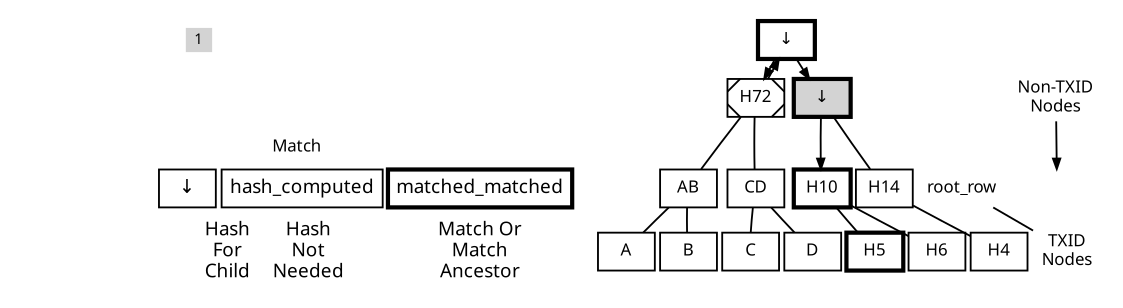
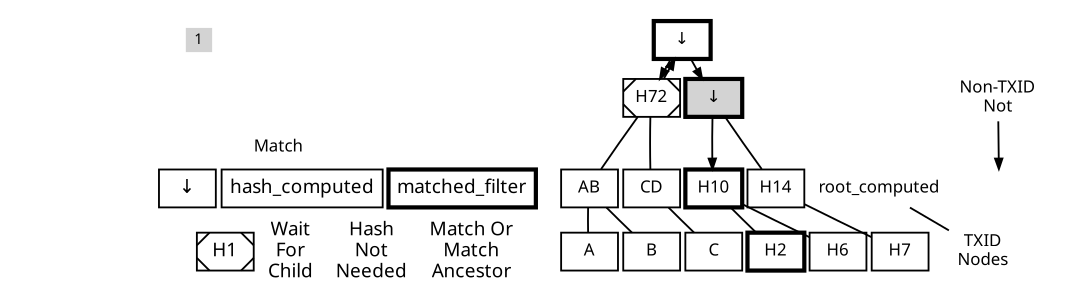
node "Non-TXID Nodes": label "Non-TXID Nodes" -> "Non-TXID Not"
node "matched_matched": label "matched_matched" -> "matched_filter"
node "root_row": label "root_row" -> "root_computed"
node "H1": added
node "Hash For Child": label "Hash For Child" -> "Wait For Child"
node "D": removed
node "H5": label "H5" -> "H2"
node "H4": label "H4" -> "H7"
